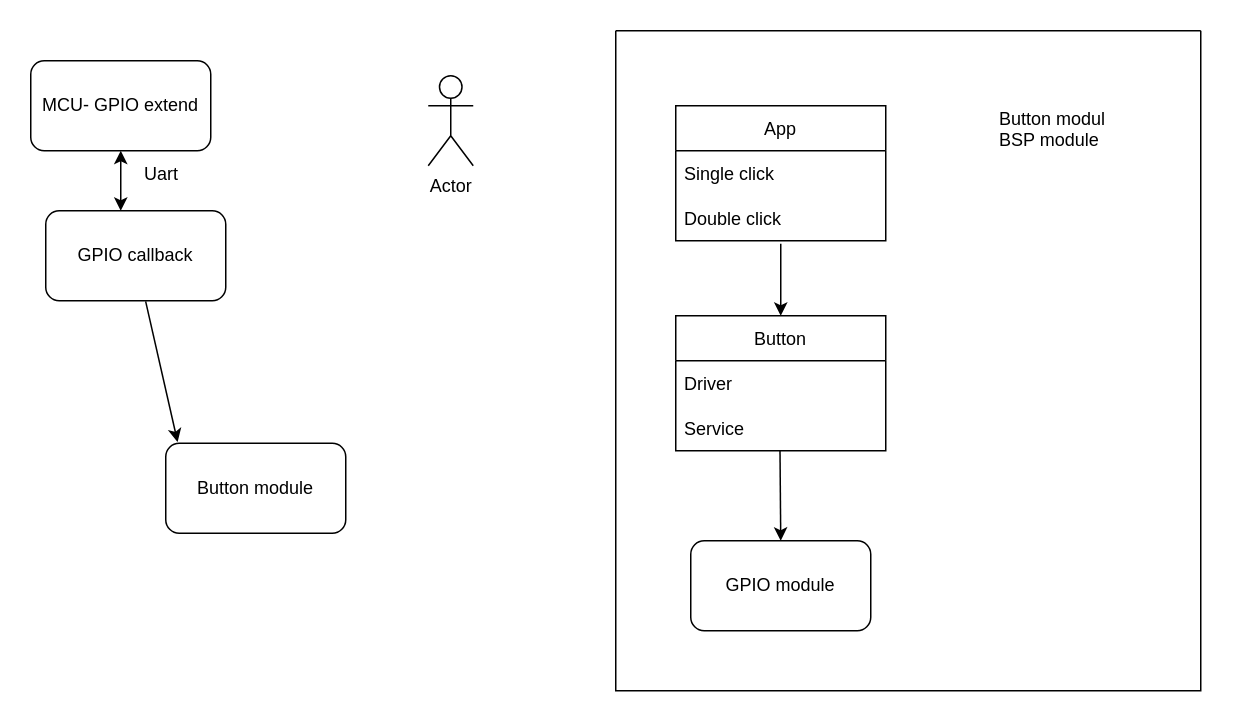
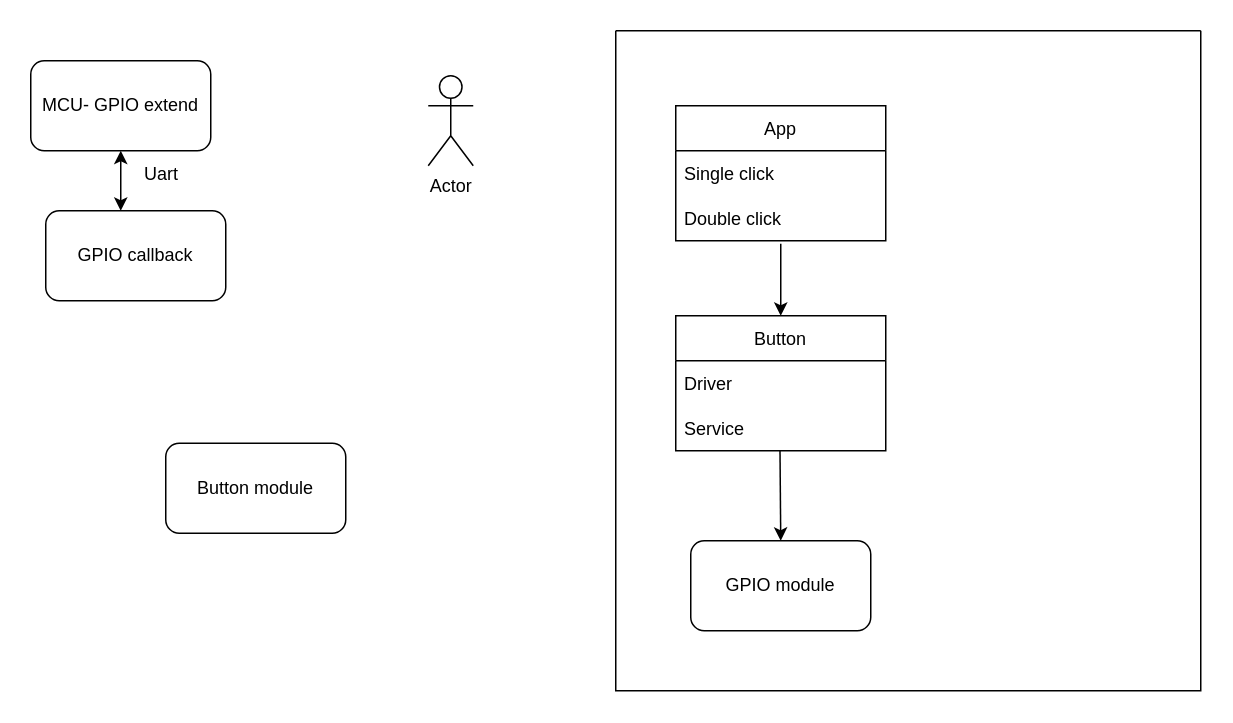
node "Button module BSP module": removed
edge "GPIO callback" -> "Button module": removed
